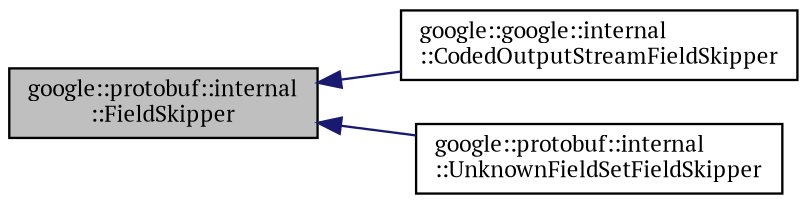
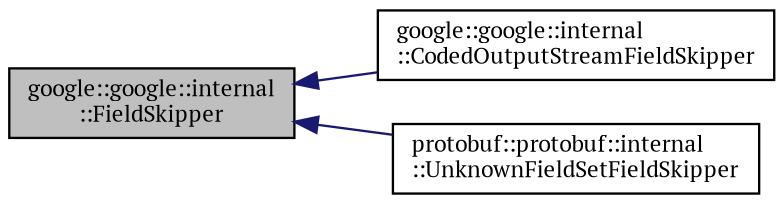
node "google::protobuf::internal ::FieldSkipper": label "google::protobuf::internal ::FieldSkipper" -> "google::google::internal ::FieldSkipper"
node "google::protobuf::internal ::UnknownFieldSetFieldSkipper": label "google::protobuf::internal ::UnknownFieldSetFieldSkipper" -> "protobuf::protobuf::internal ::UnknownFieldSetFieldSkipper"
